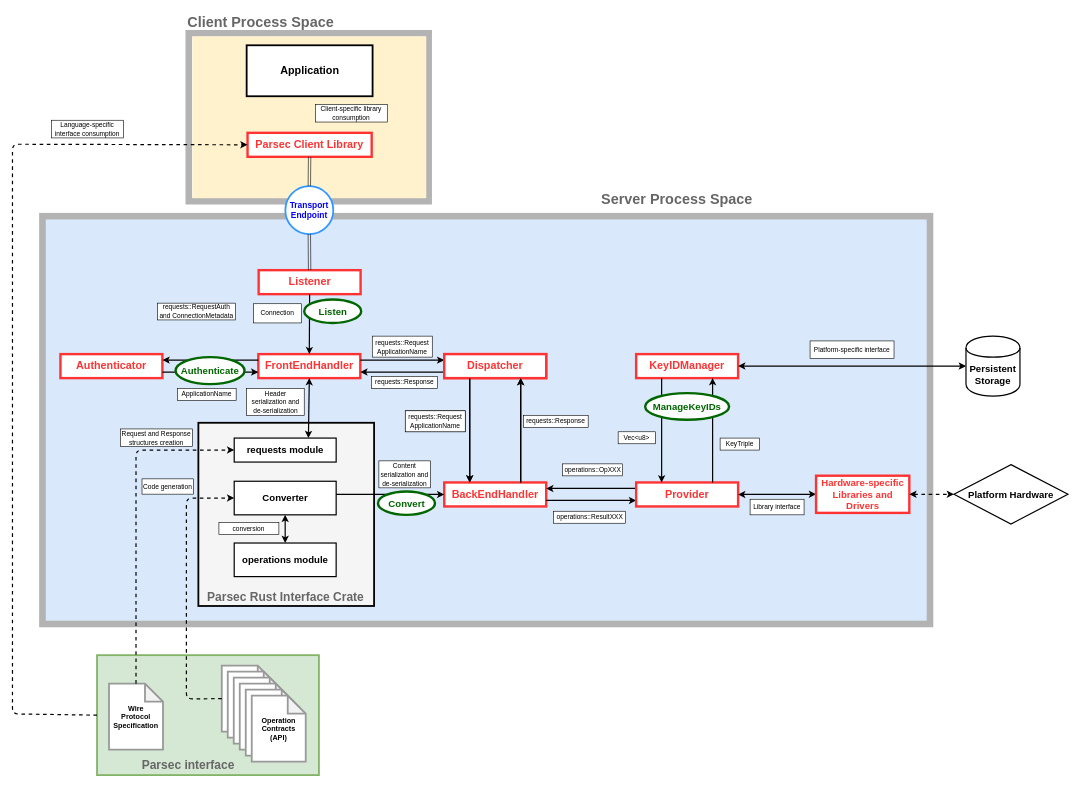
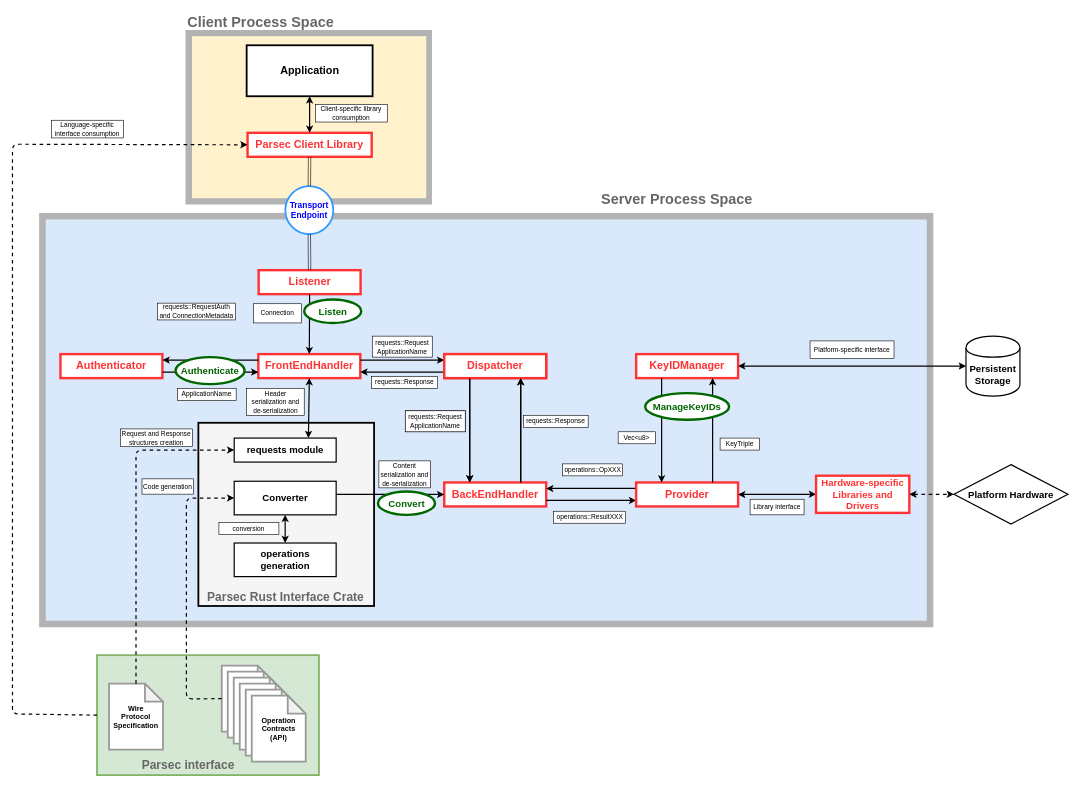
edge "Application" -- "Parsec Client Library": added
node "operations module": label "operations module" -> "operations generation"
